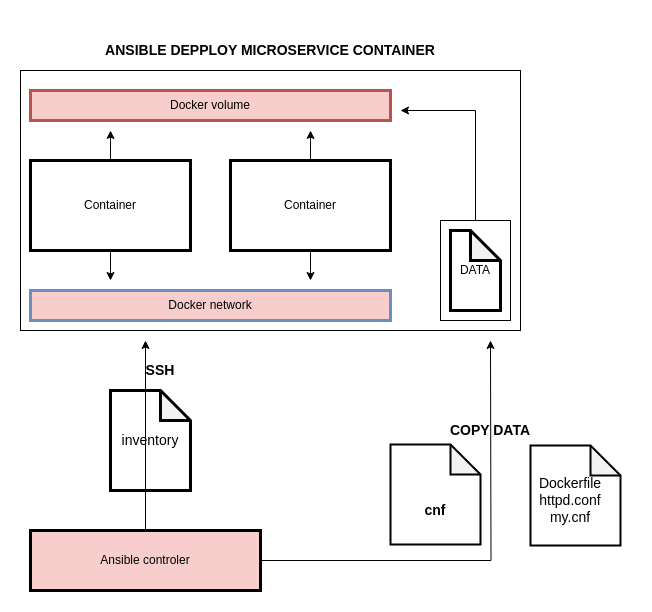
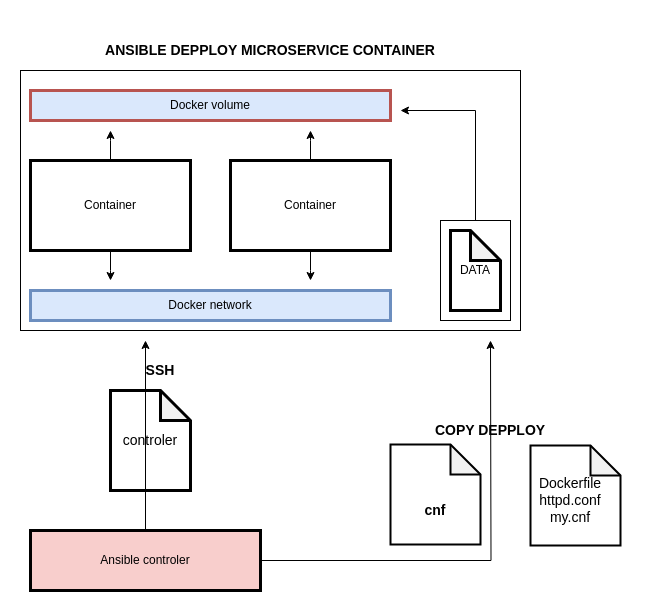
node "Docker volume": fillcolor #f8cecc -> #dae8fc
node "Docker network": fillcolor #f8cecc -> #dae8fc
node "COPY DATA": label "COPY DATA" -> "COPY DEPPLOY"
node "inventory": label "inventory" -> "controler"
